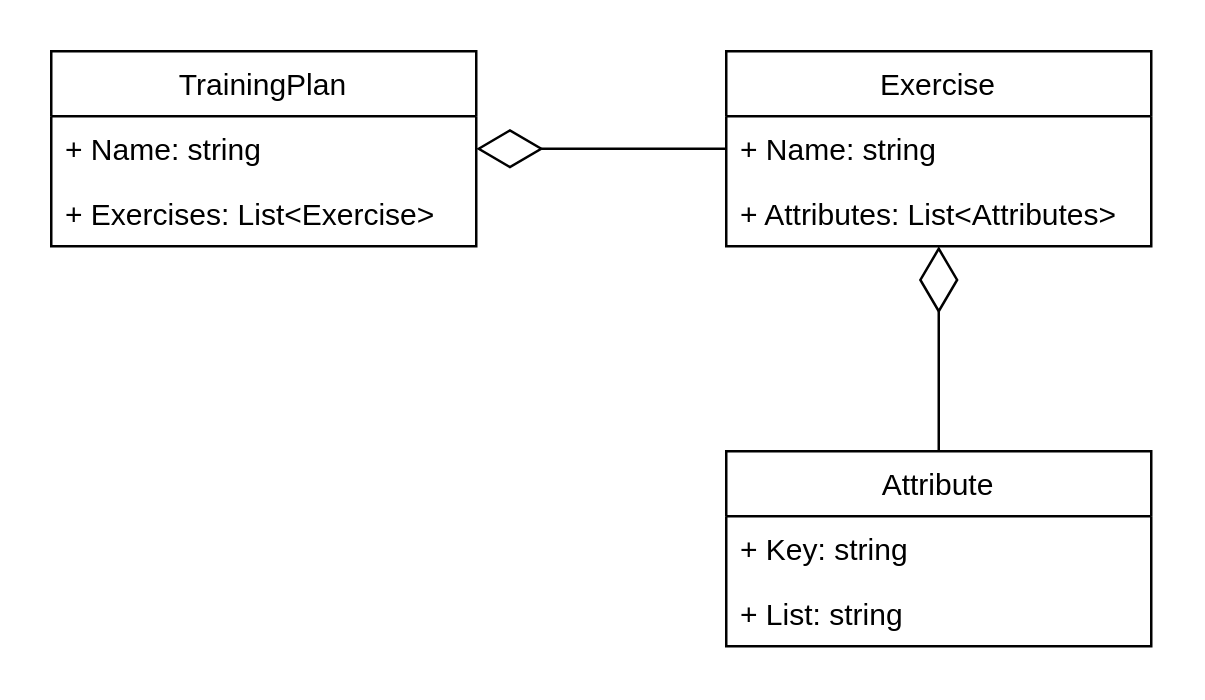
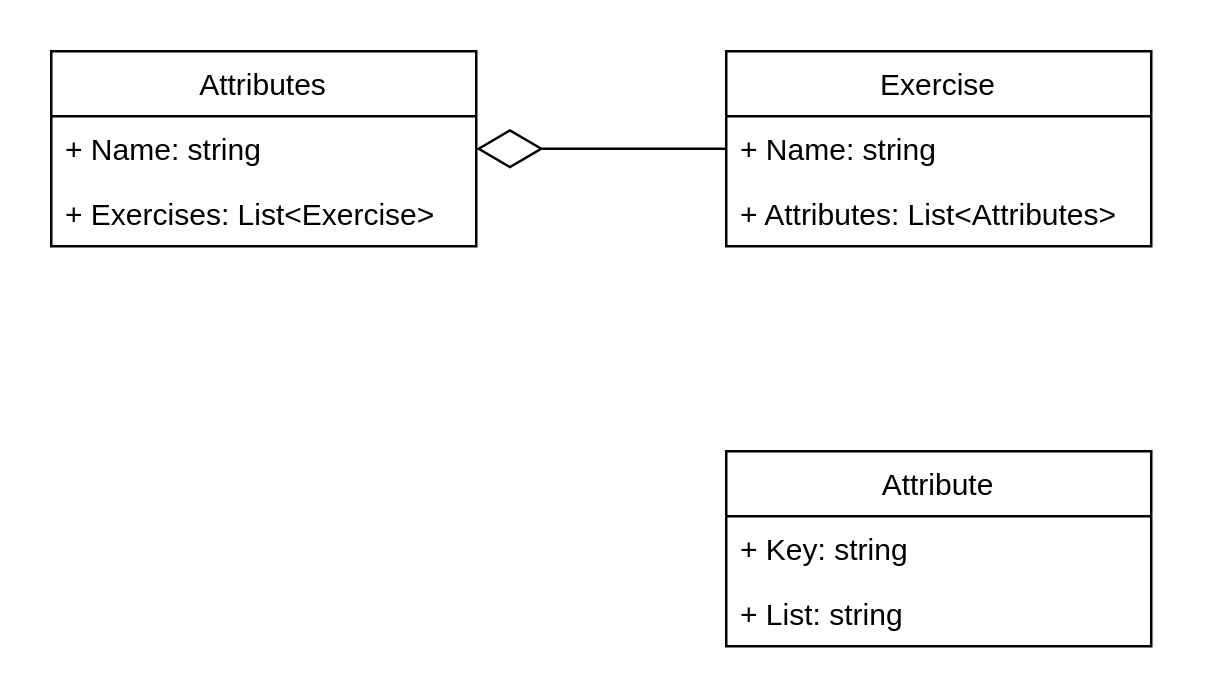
node "TrainingPlan": label "TrainingPlan" -> "Attributes"
edge "Attribute" -> "Exercise": removed
